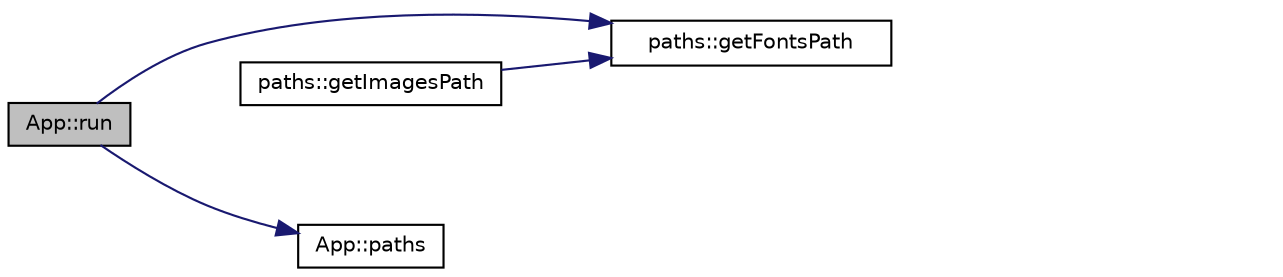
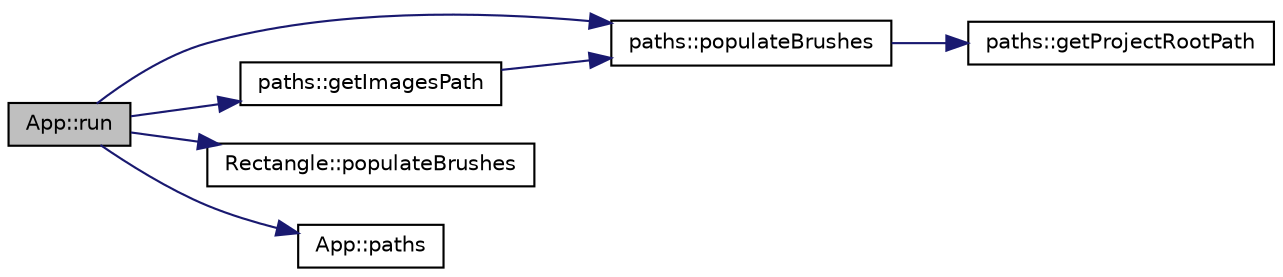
node "paths::getFontsPath": label "paths::getFontsPath" -> "paths::populateBrushes"
node "paths::getProjectRootPath": added
edge "App::run" -> "paths::getImagesPath": added
node "Rectangle::populateBrushes": added
